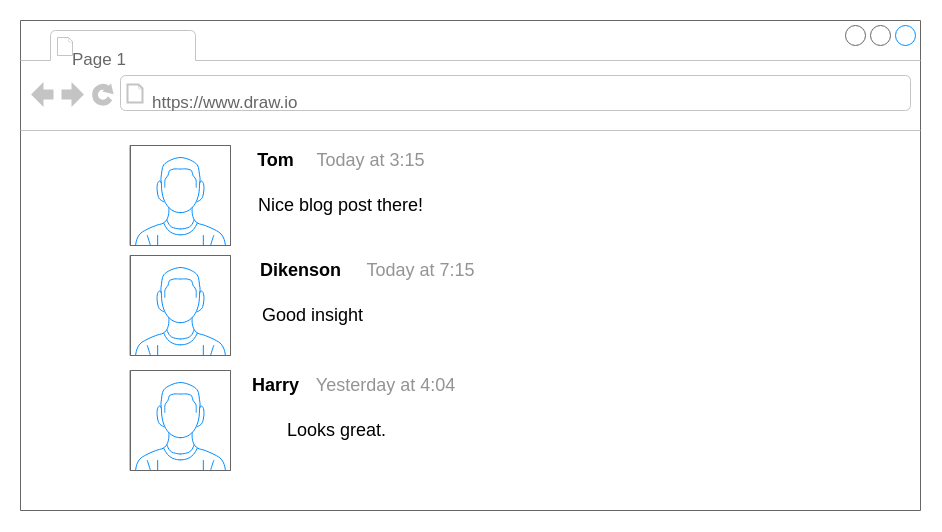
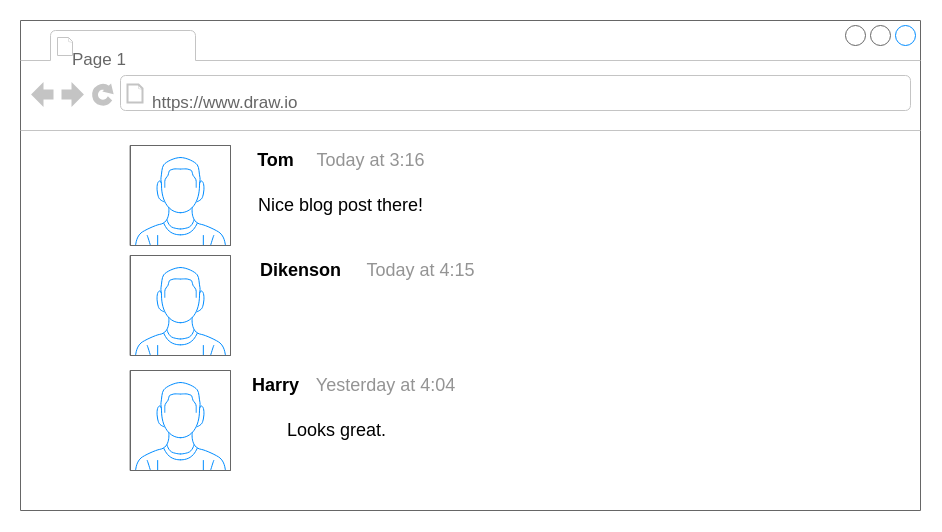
node "Today at 3:15": label "Today at 3:15" -> "Today at 3:16"
node "Today at 7:15": label "Today at 7:15" -> "Today at 4:15"
node "Good insight": removed
